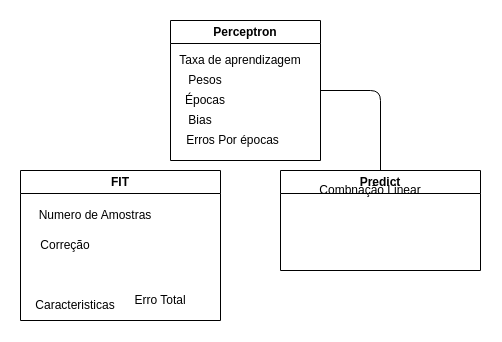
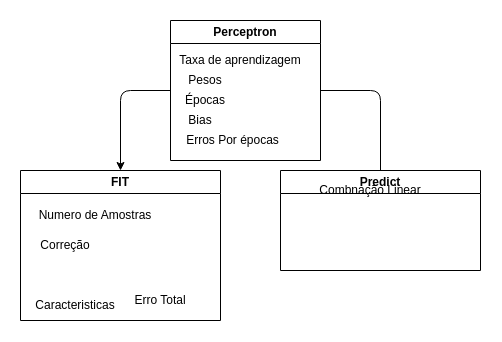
edge "Perceptron" -> "FIT": added
